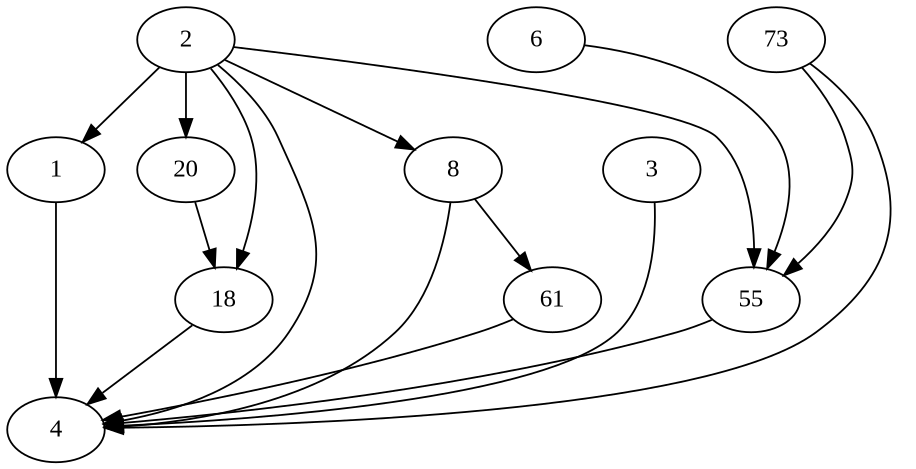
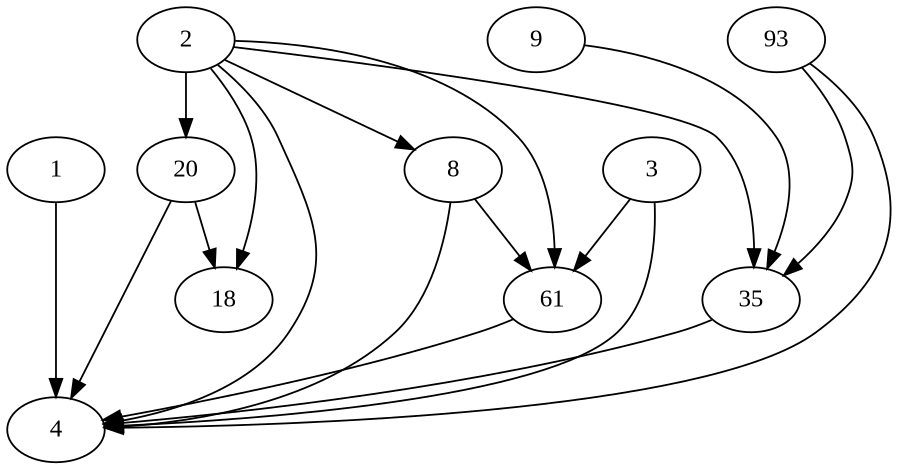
node "6": label "6" -> "9"
node "73": label "73" -> "93"
edge "2" -> "1": now "2" -> "61"
edge "3" -> "61": added
node "55": label "55" -> "35"
edge "18" -> "4": now "20" -> "4"
